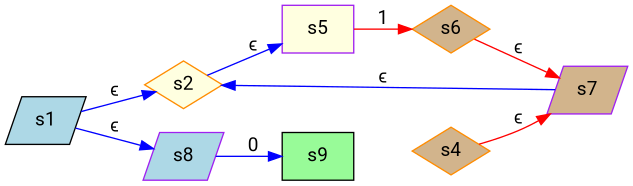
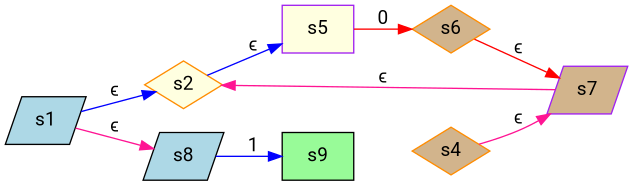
edge "s5" -> "s6": label "1" -> "0"
edge "s7" -> "s2": color blue -> deeppink
edge "s4" -> "s7": color red -> deeppink
edge "s1" -> "s8": color blue -> deeppink
edge "s8" -> "s9": label "0" -> "1"
node "s8": color purple -> black
